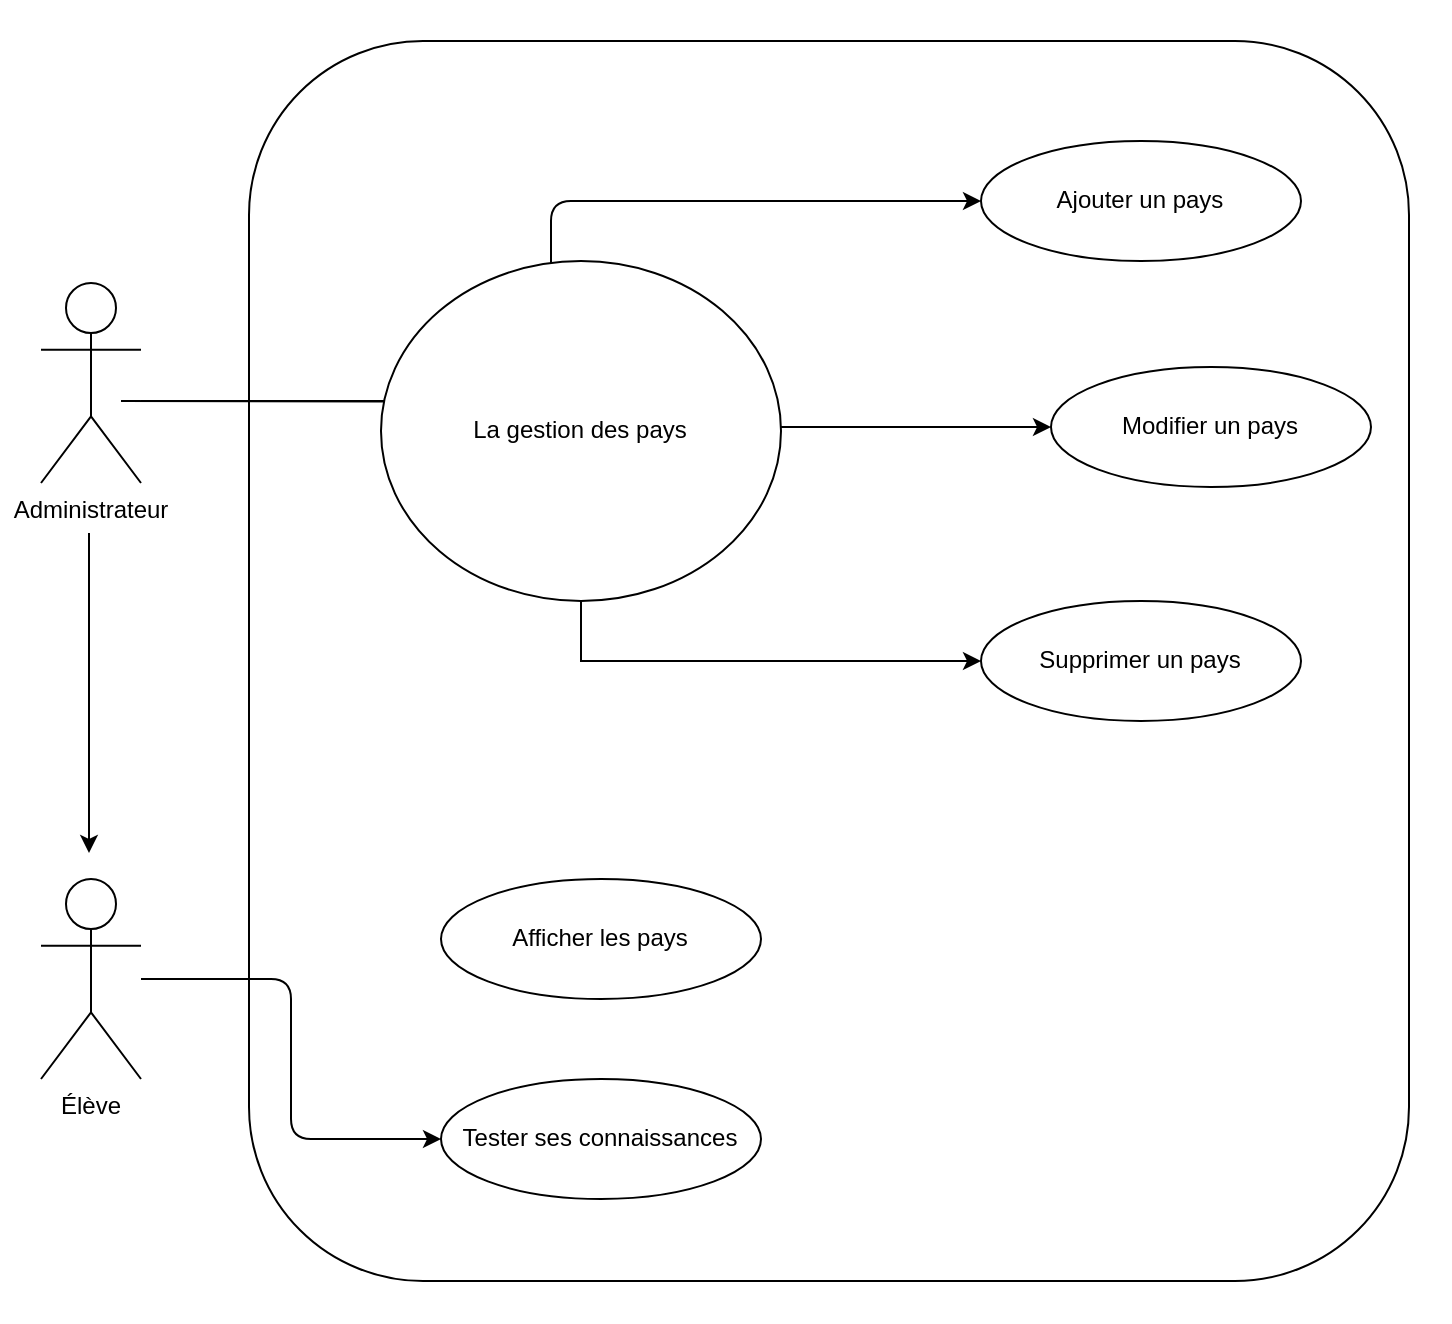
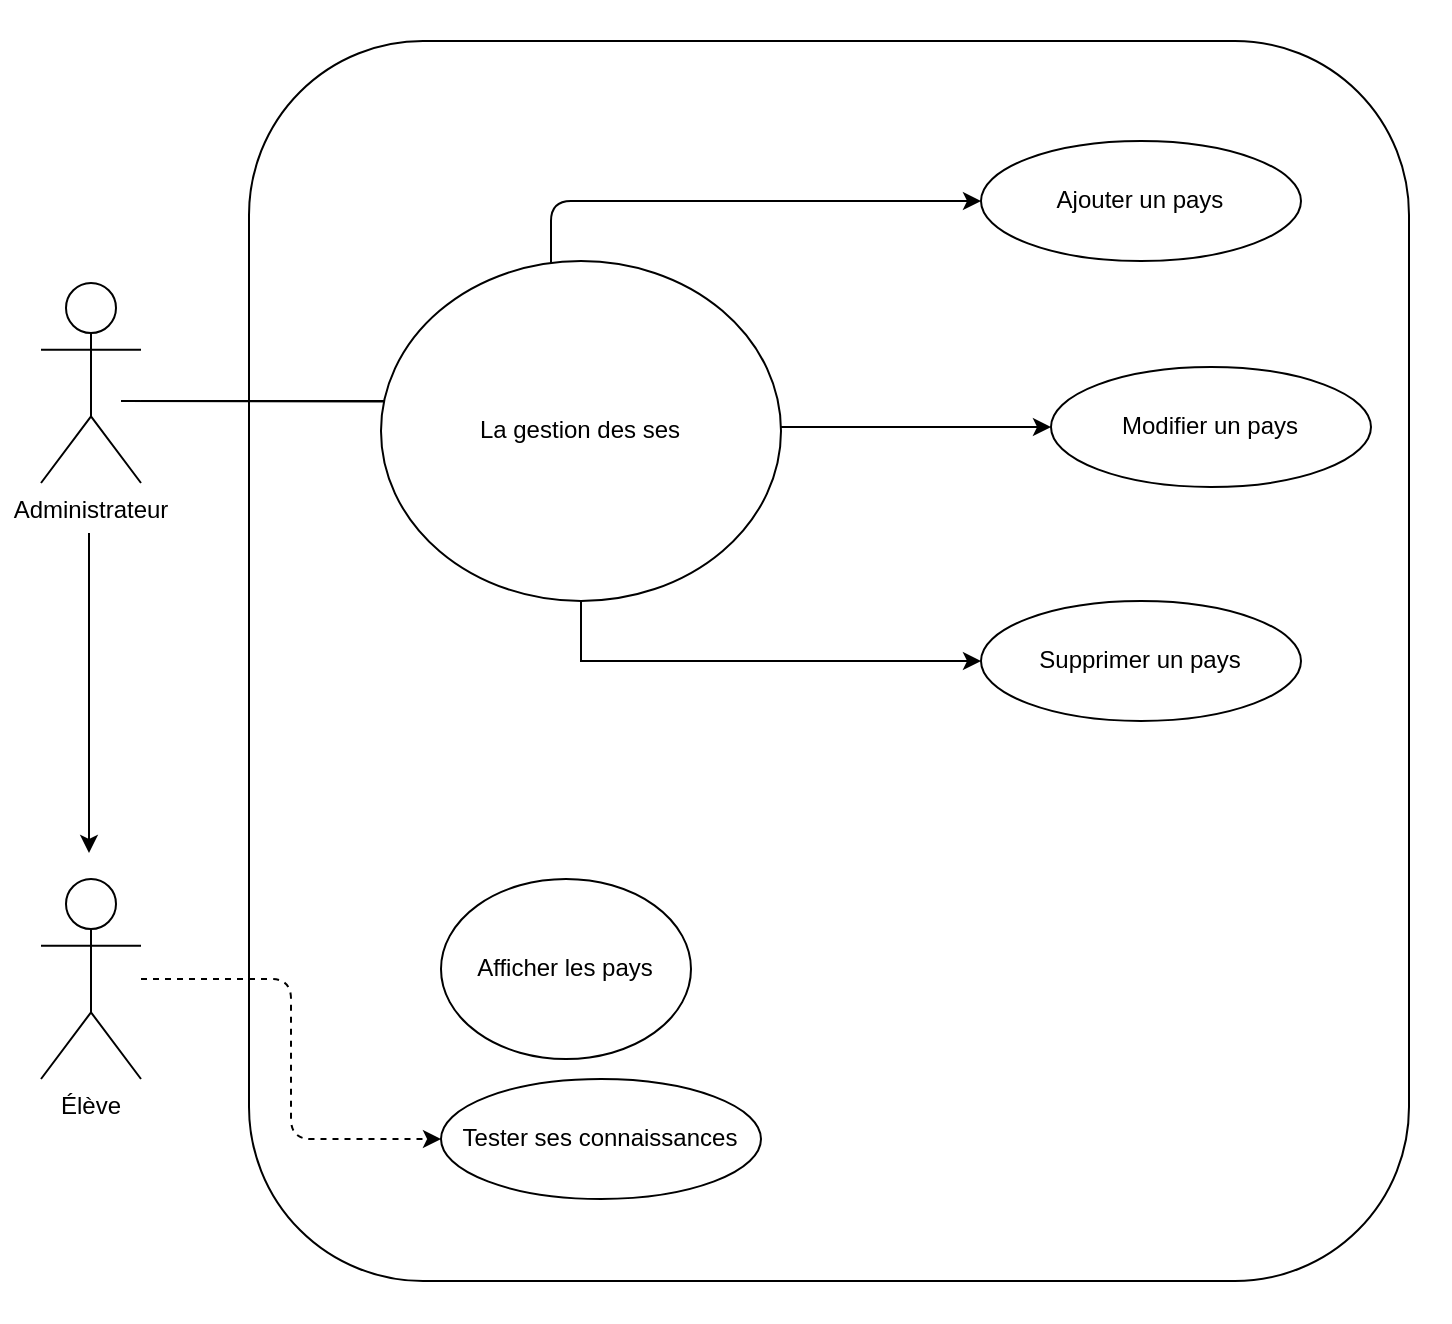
node "La gestion des pays": label "La gestion des pays" -> "La gestion des ses"
node "Afficher les pays": size 320x120 -> 250x180
edge "Élève" -> "Tester ses connaissances": style solid -> dashed
